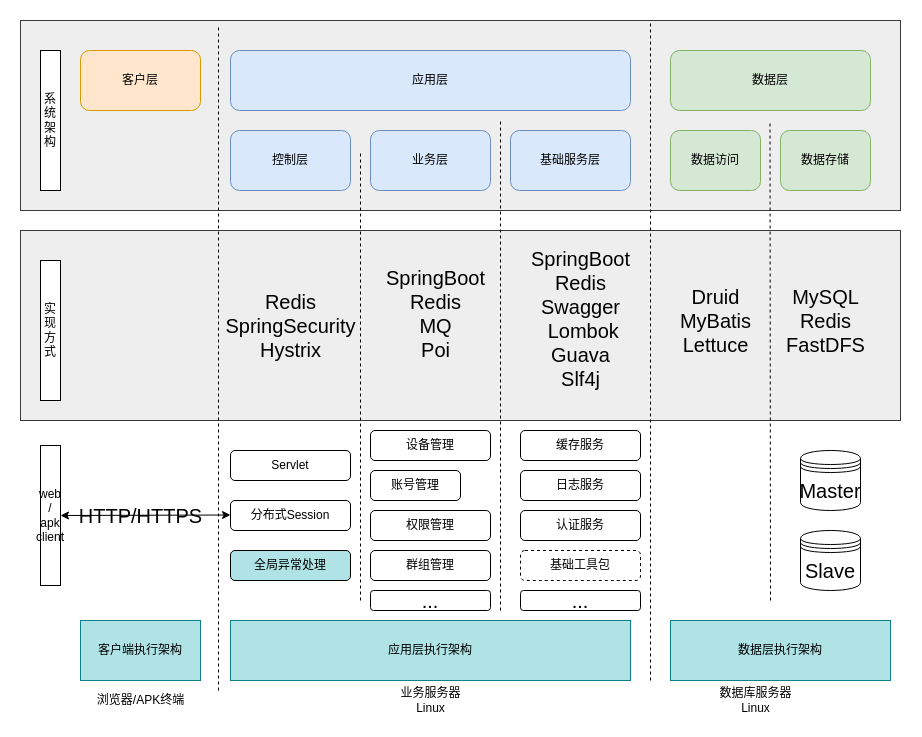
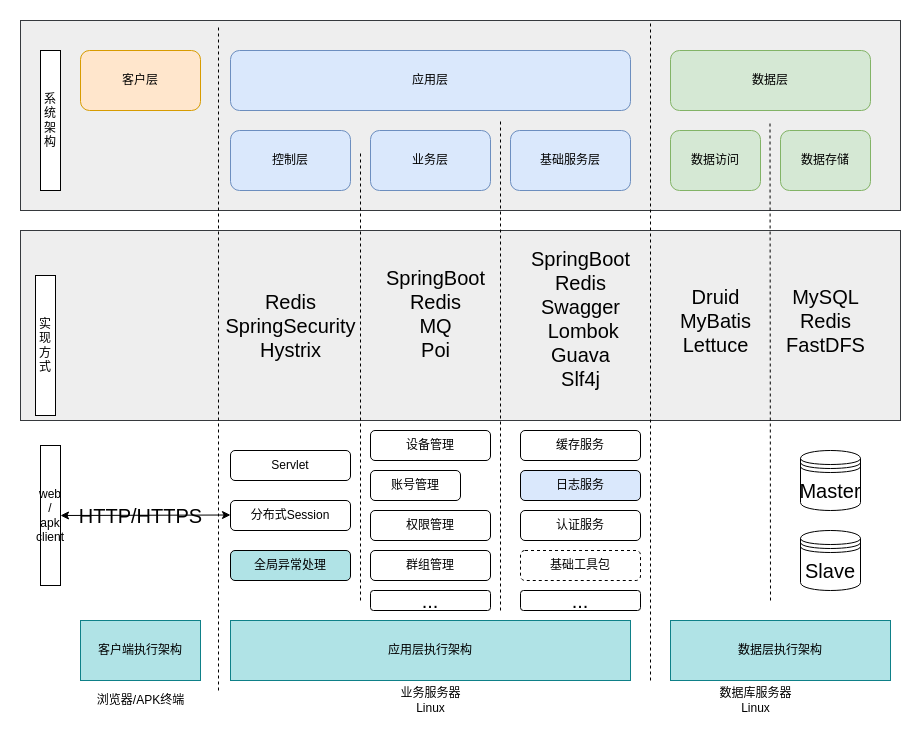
node "实现方式": moved (51, 331) -> (46, 346)
node "日志服务": fillcolor #ffffff -> #dae8fc
